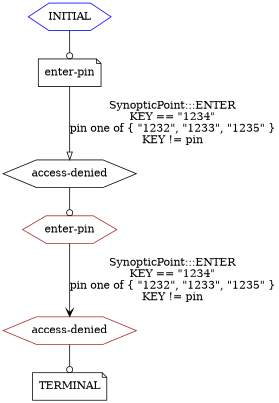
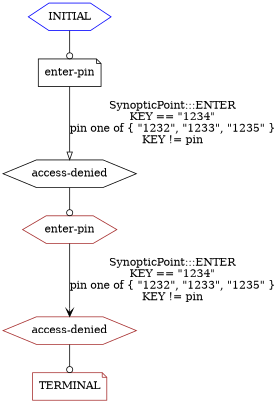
node "TERMINAL": color black -> brown
